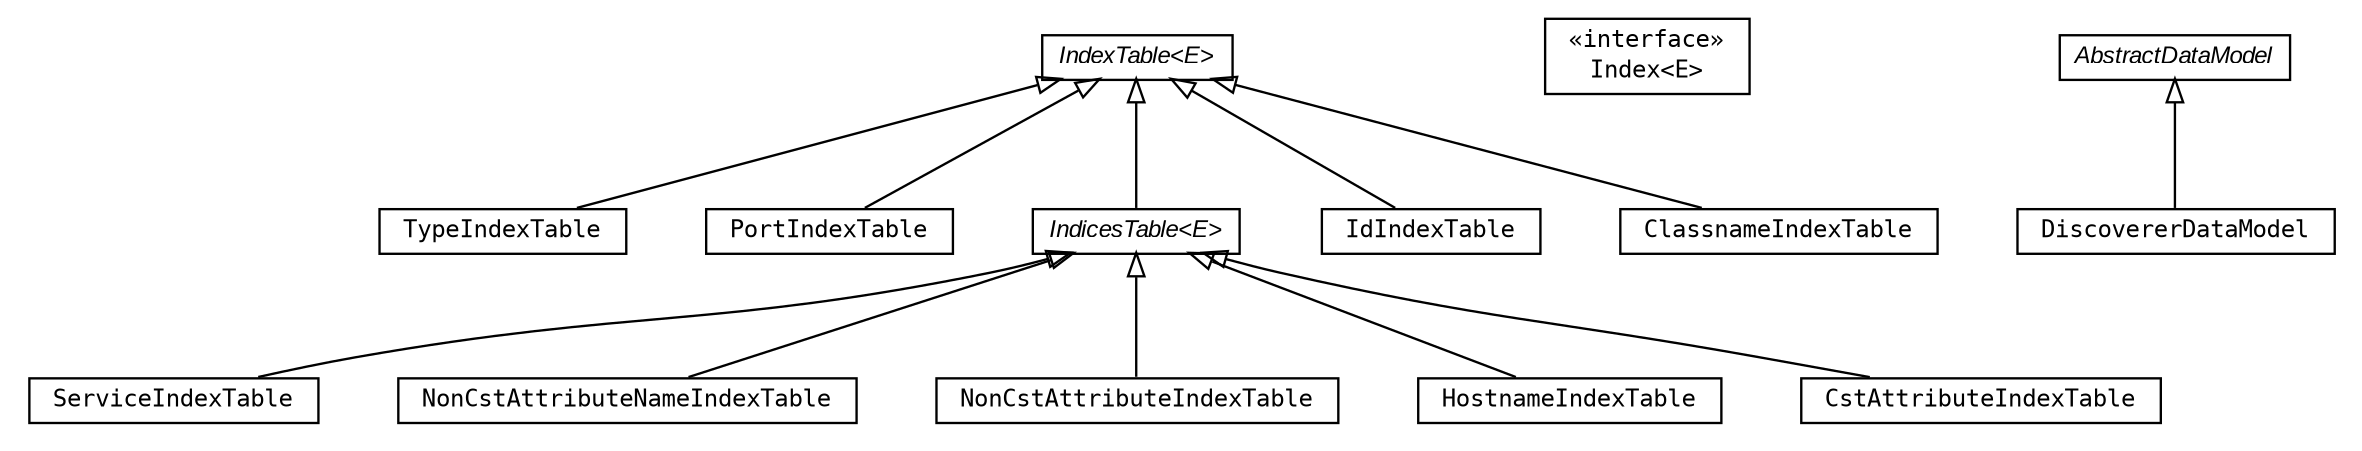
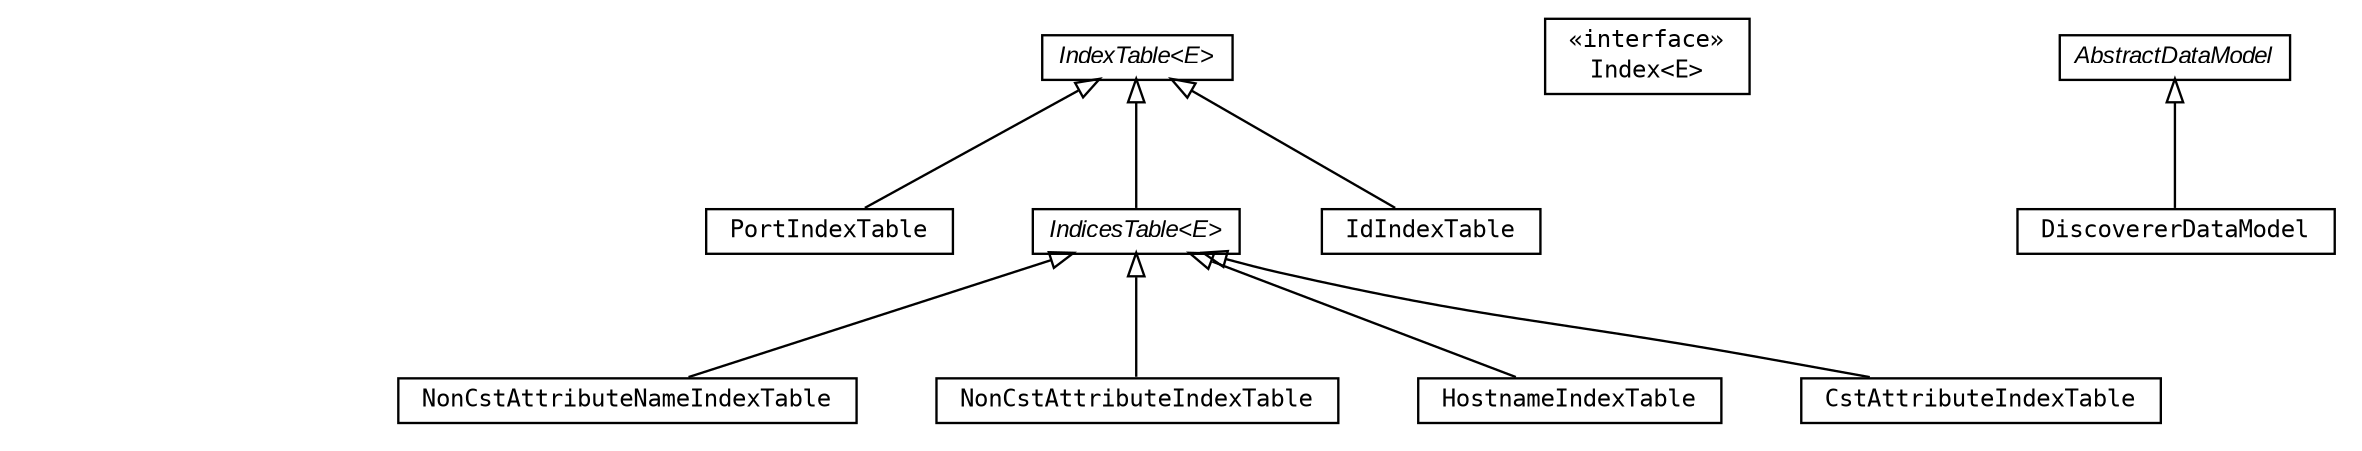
node "TypeIndexTable": removed
node "ClassnameIndexTable": removed
node "ServiceIndexTable": removed
